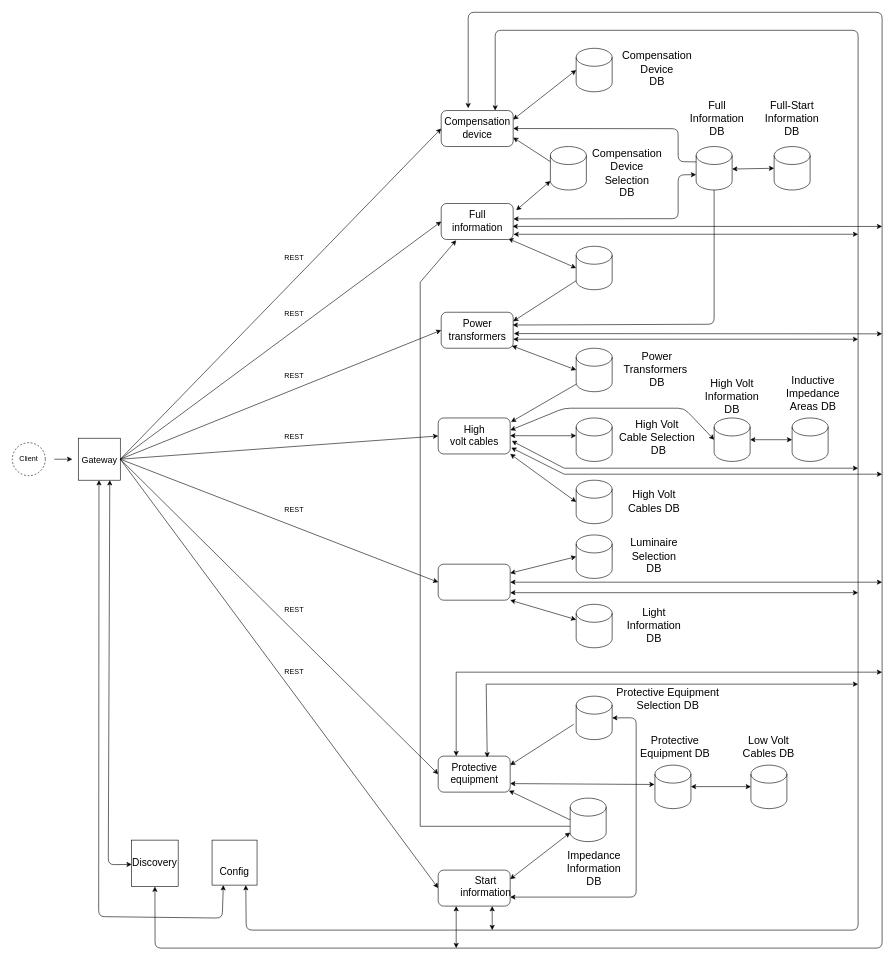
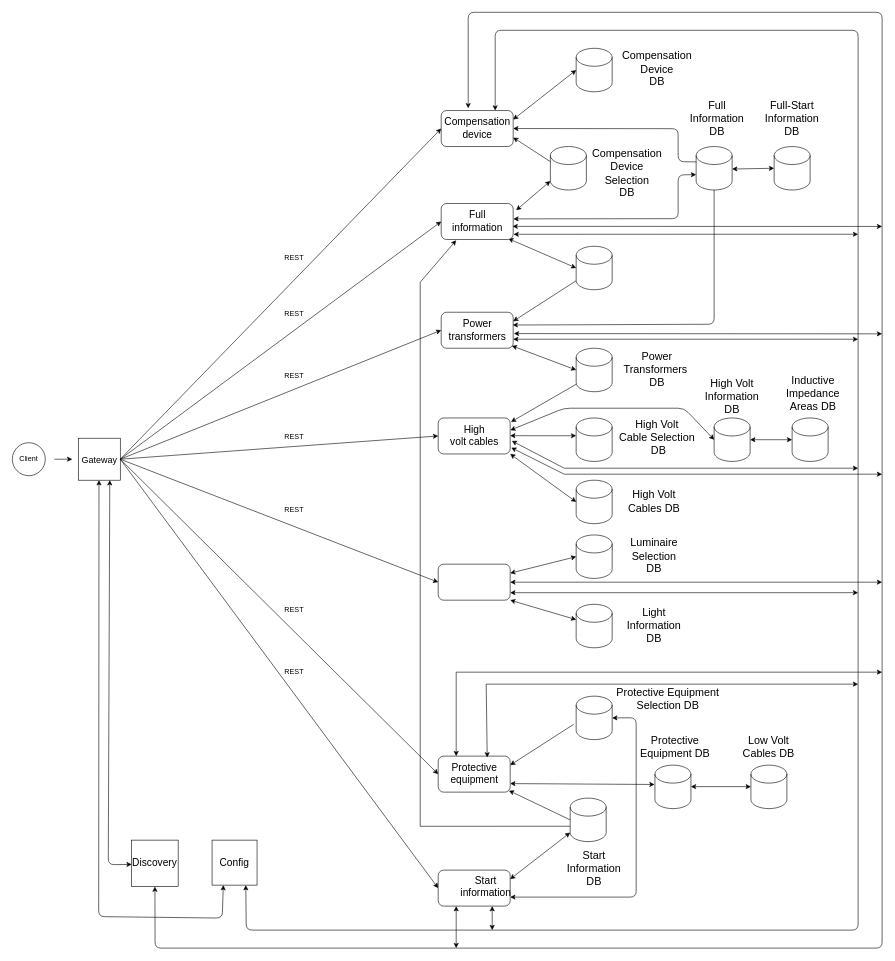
node "Client": style dashed -> solid
node "Impedance Information DB": label "Impedance Information DB" -> "Start Information DB"
node "Config": moved (235, 873) -> (235, 864)
